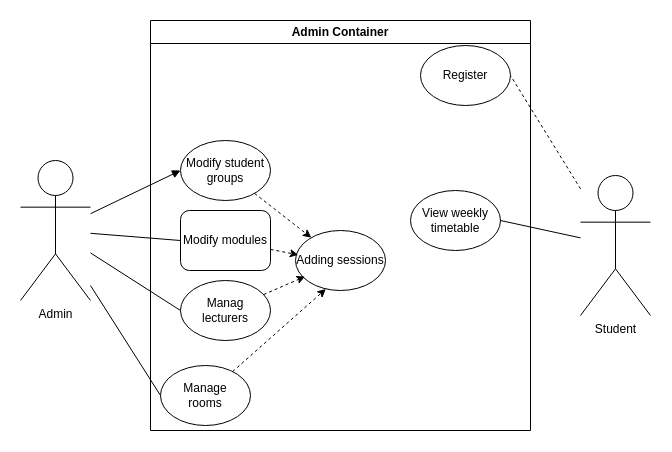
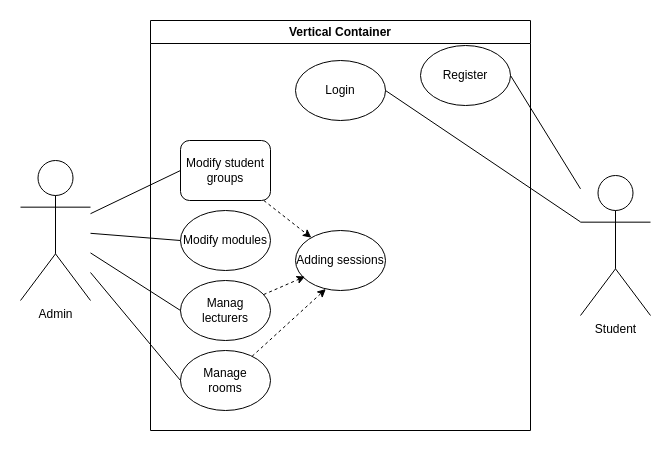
node "Admin Container": label "Admin Container" -> "Vertical Container"
node "Login": added
edge "Register" -- "Student": style dashed -> solid
edge "Login" -- "Student": added
node "Modify student groups": shape ellipse -> rounded rectangle
edge "Admin" -> "Modify student groups": arrowhead block -> none
node "View weekly timetable": removed
edge "View weekly timetable" -- "Student": removed
node "Modify modules": shape rounded rectangle -> ellipse
edge "Modify modules" -> "Adding sessions": removed
node "Manage rooms": moved (206, 396) -> (226, 381)
